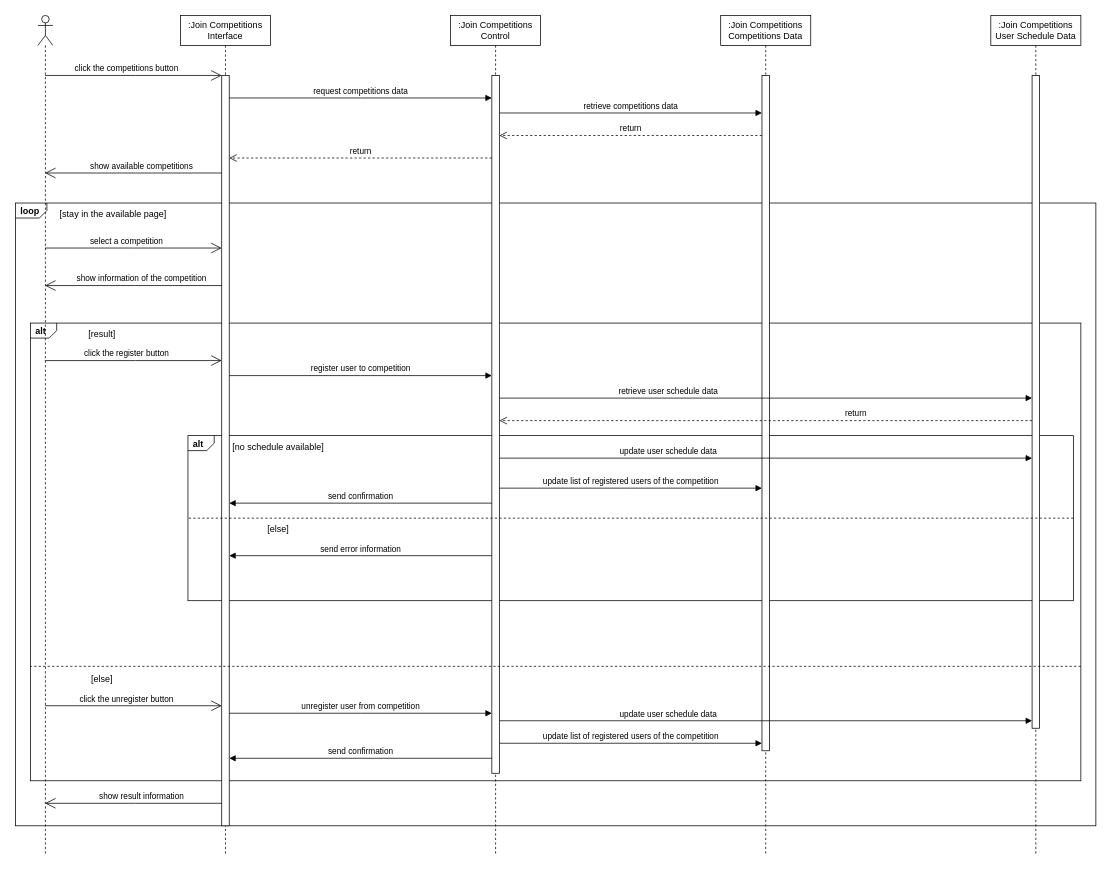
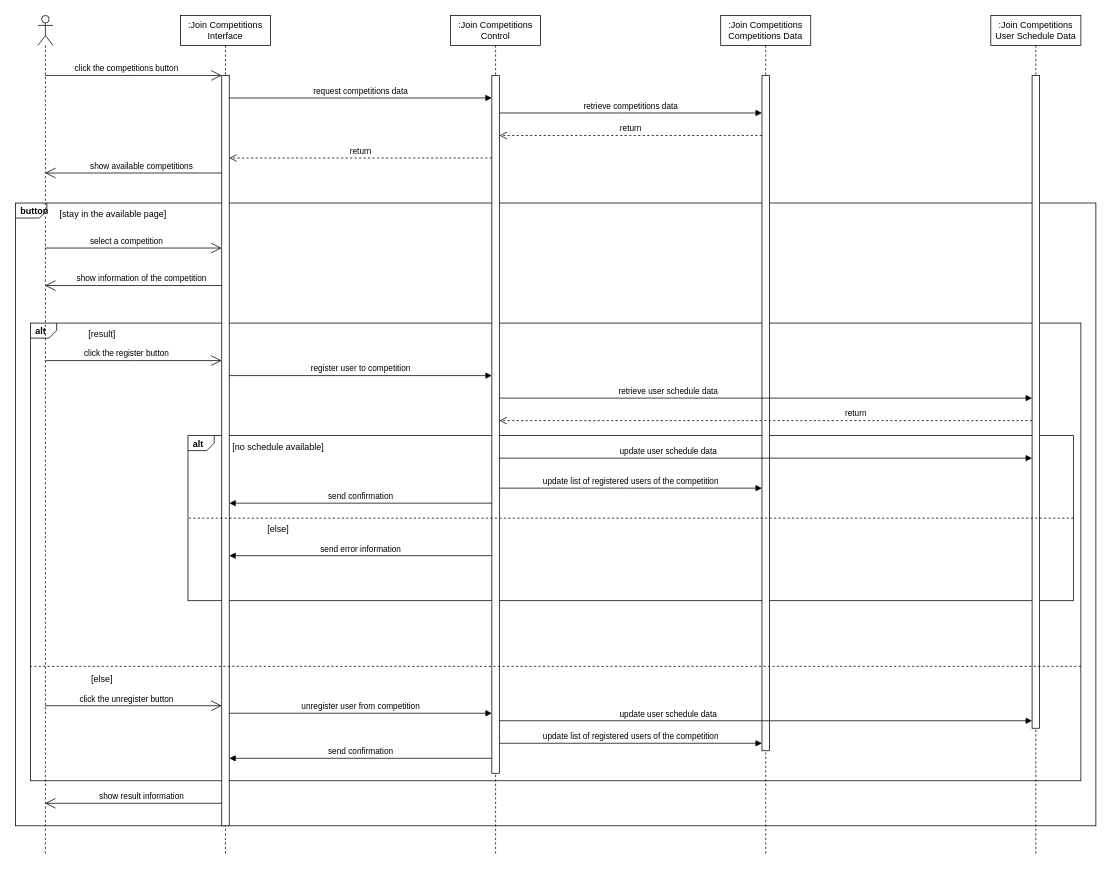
node "loop": label "loop" -> "button"
